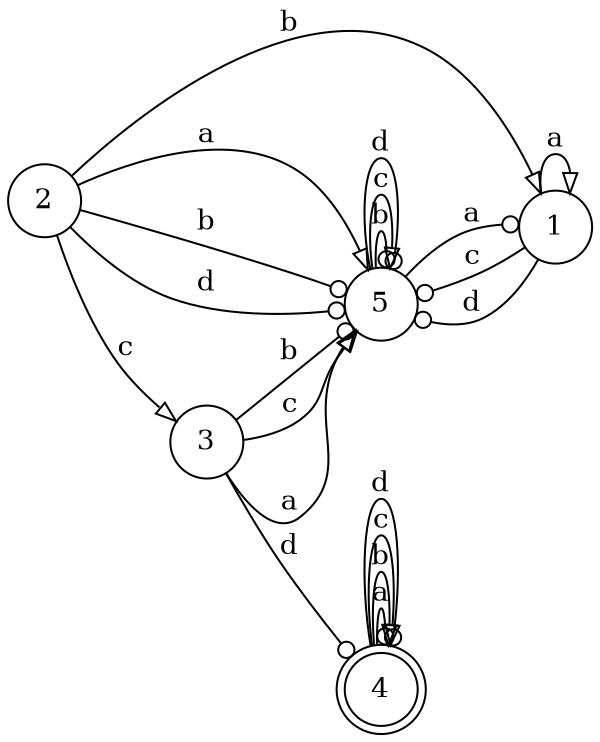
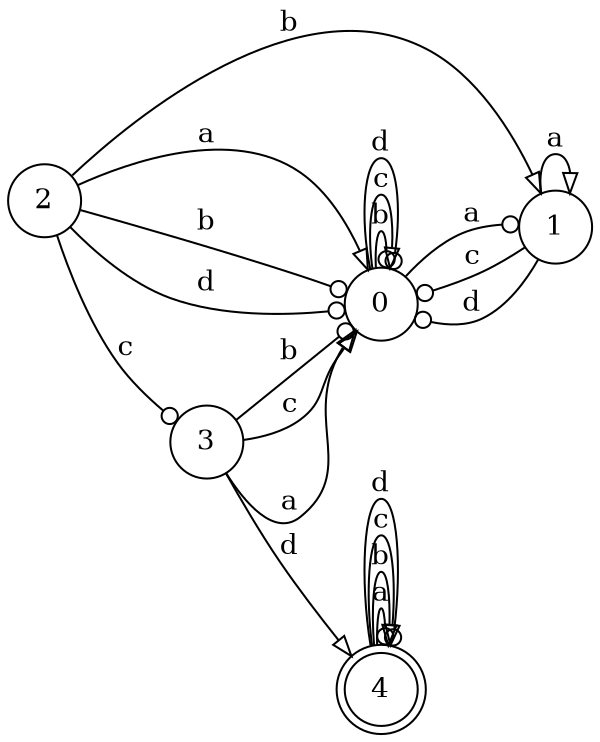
node "5": label "5" -> "0"
edge "2" -> "3": arrowhead onormal -> odot
edge "3" -> "4": arrowhead odot -> onormal
